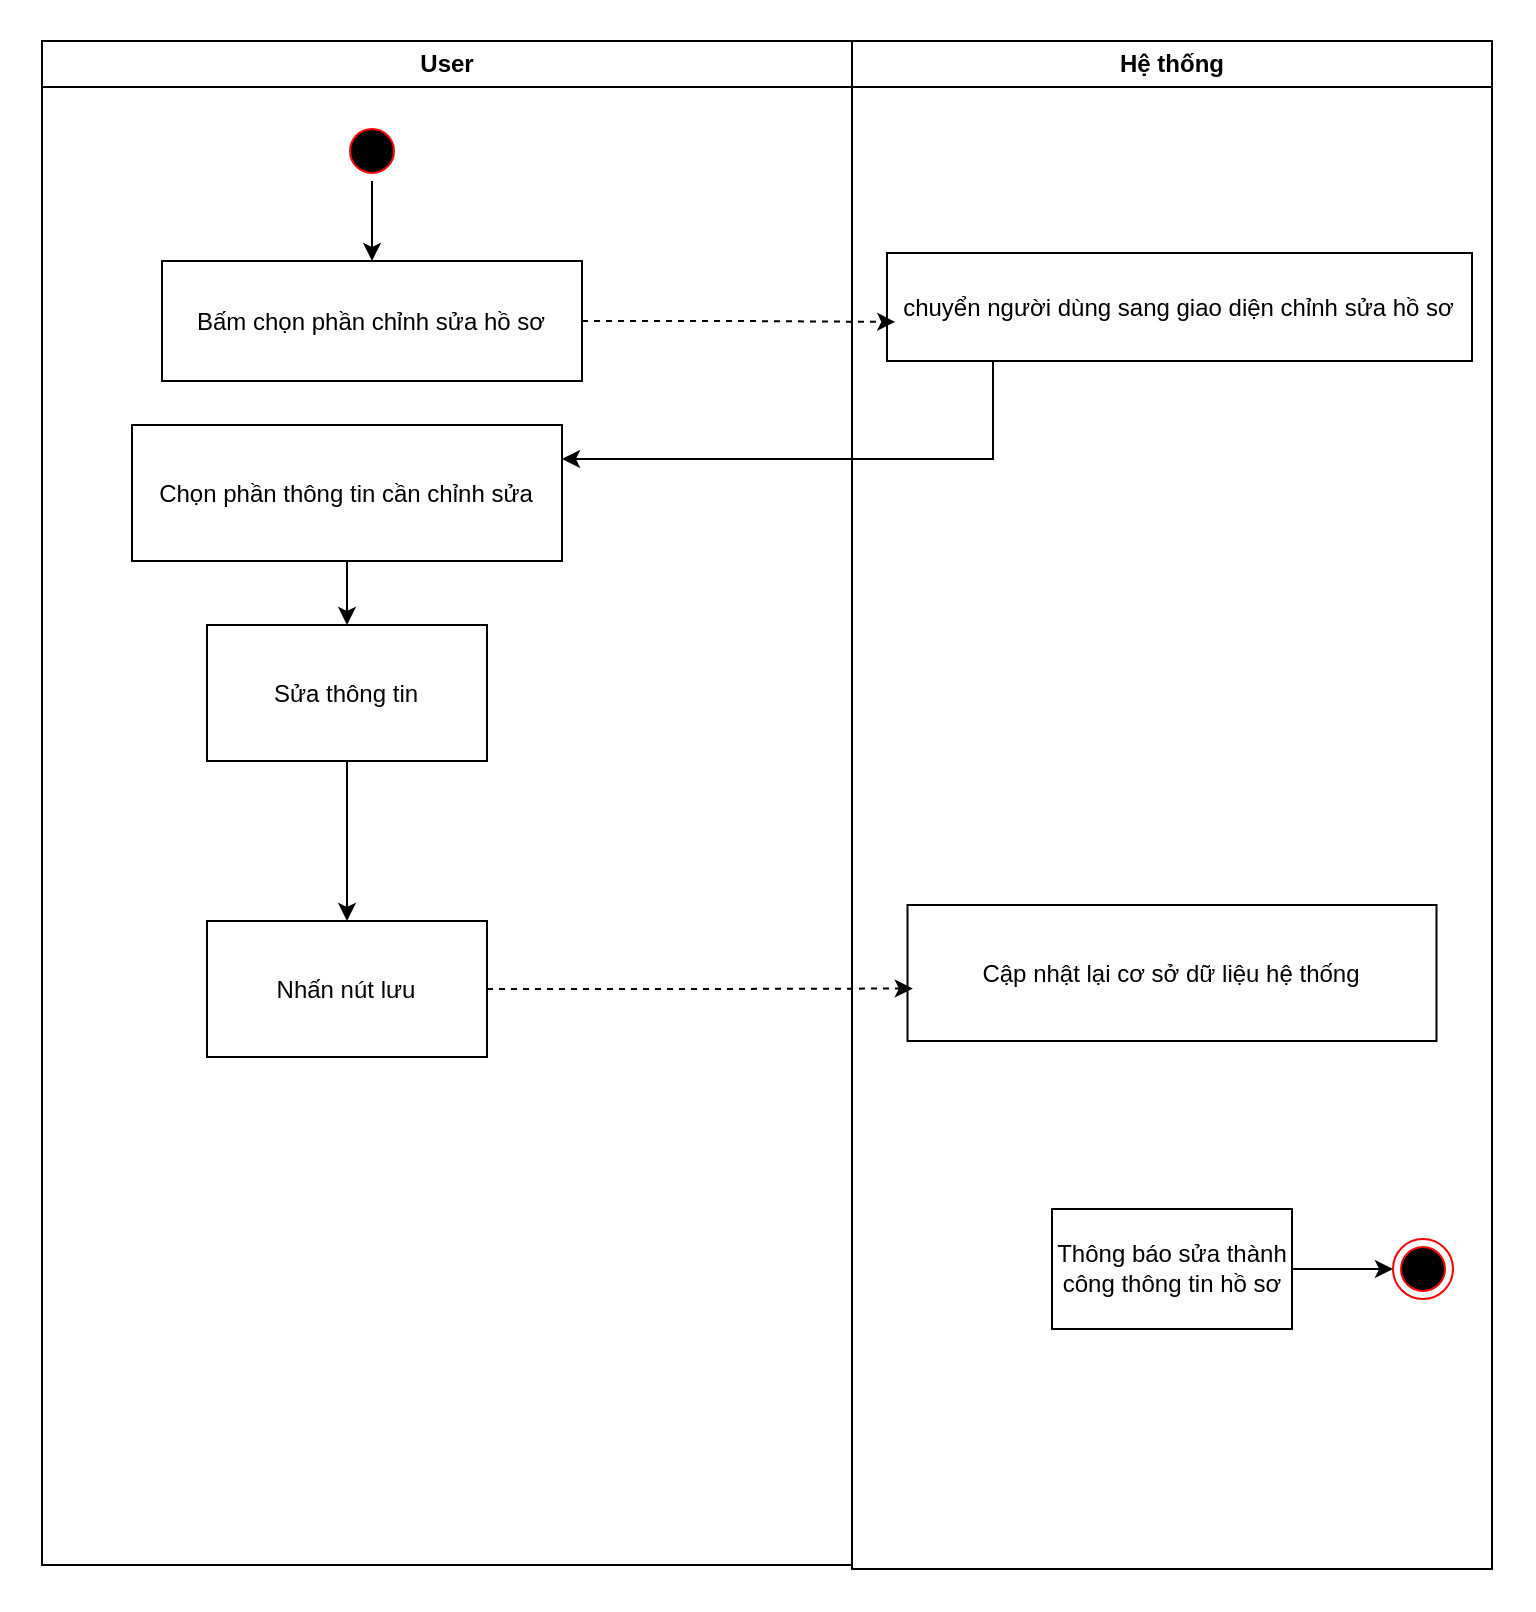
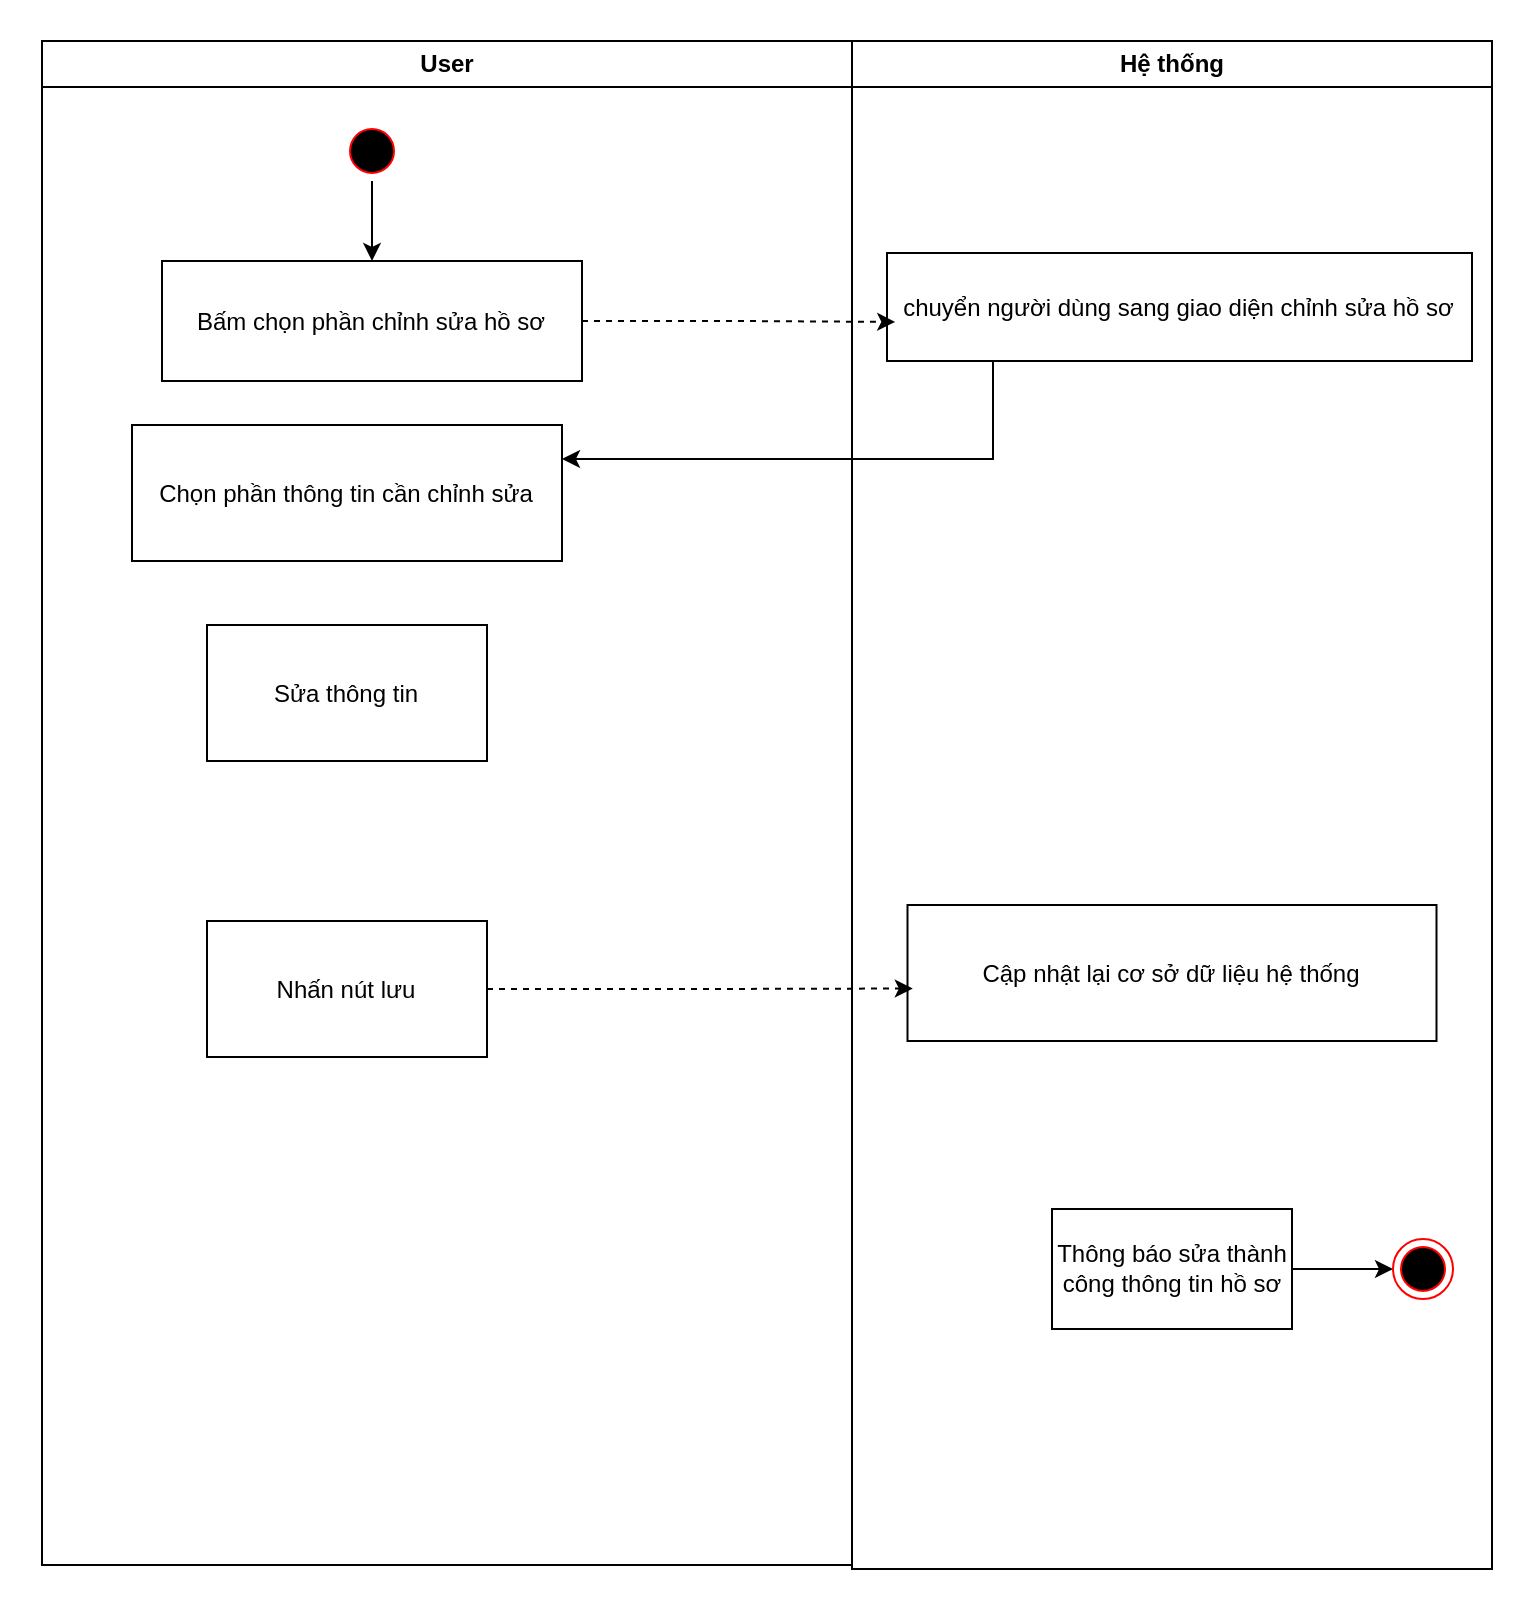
edge "Chọn phần thông tin cần chỉnh sửa" -> "Sửa thông tin": removed
edge "Sửa thông tin" -> "Nhấn nút lưu": removed
